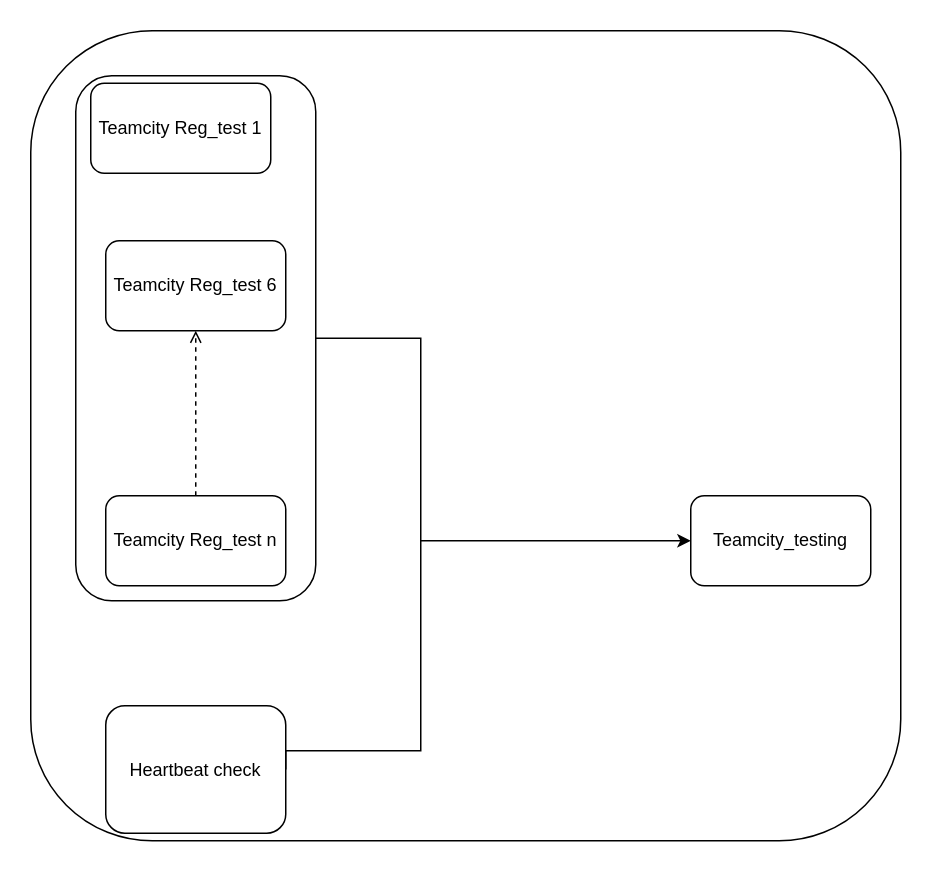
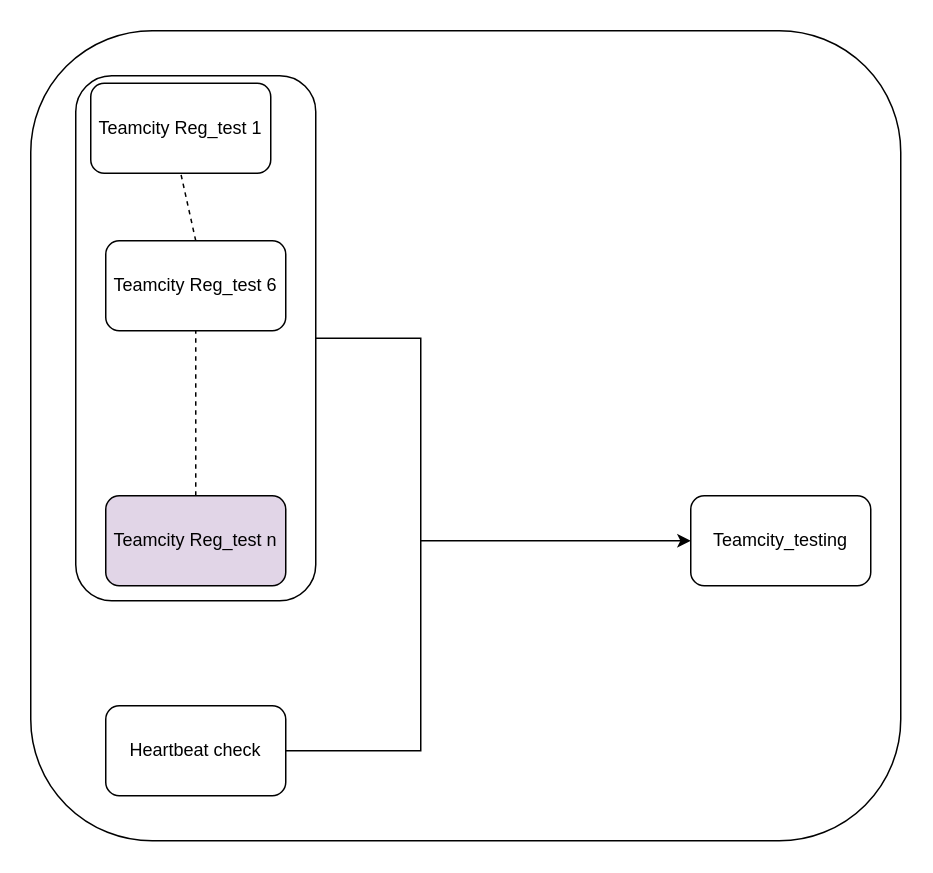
edge "Teamcity Reg_test 1" -- "Teamcity Reg_test 6": added
edge "Teamcity Reg_test n" -> "Teamcity Reg_test 6": arrowhead open -> none
node "Teamcity Reg_test n": fillcolor #ffffff -> #e1d5e7
node "Heartbeat check": size 180x128 -> 180x90
